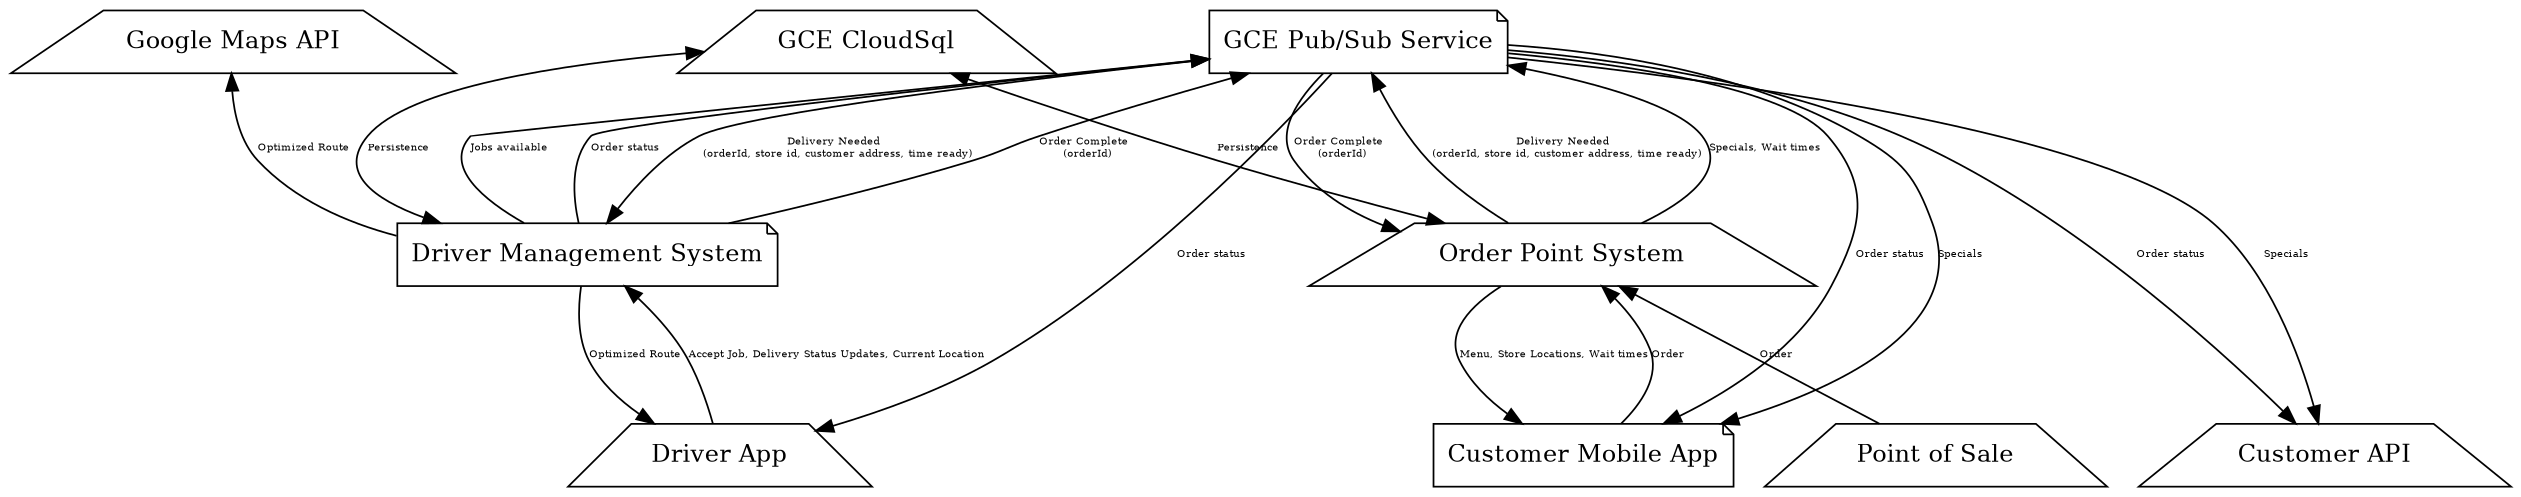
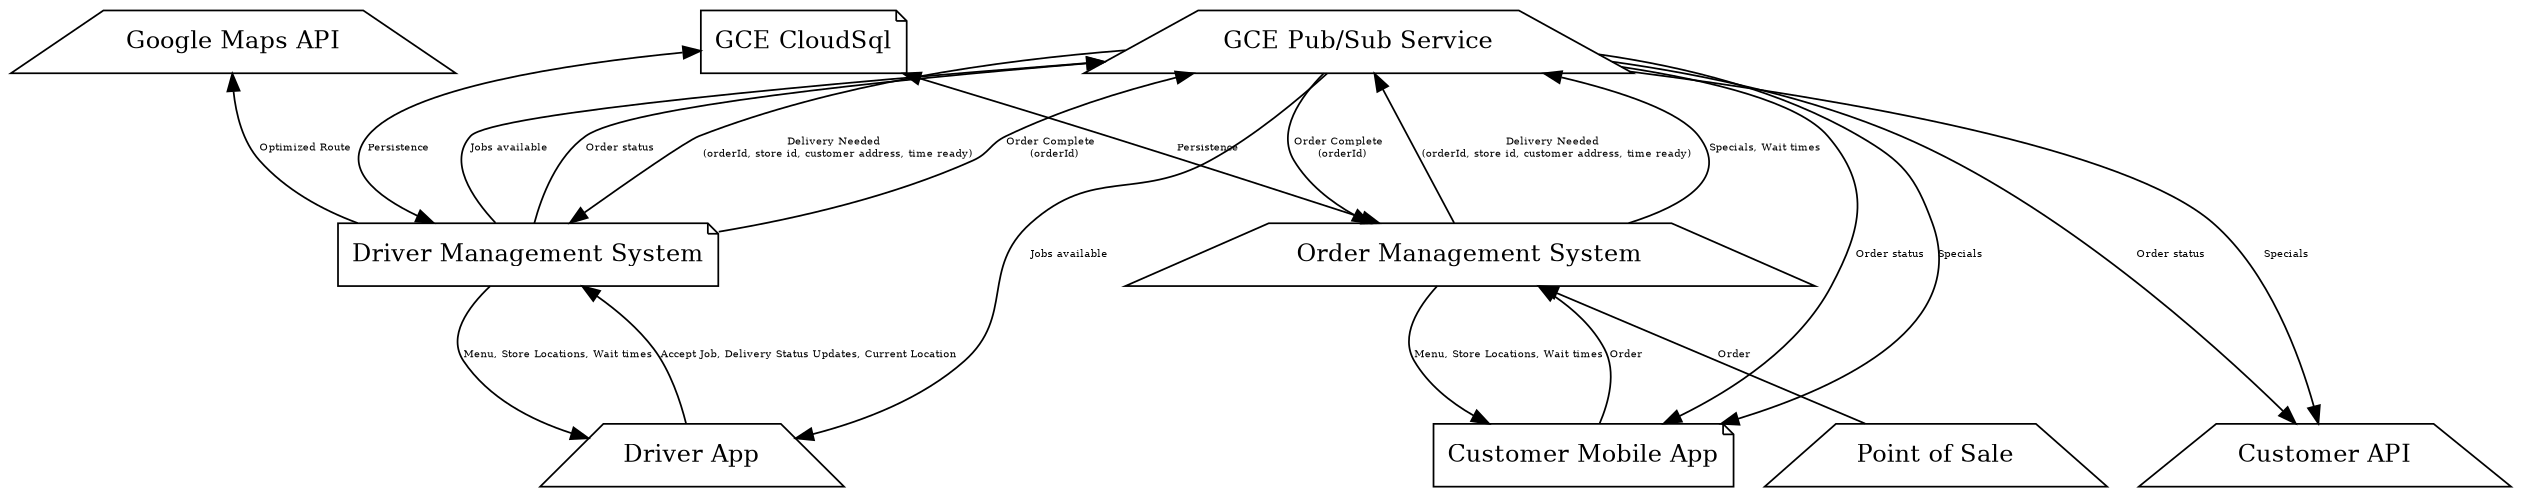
node "GCE CloudSql": shape trapezium -> note
node "GCE Pub/Sub Service": shape note -> trapezium
edge "GCE Pub/Sub Service" -> "Driver App": label "Order status" -> "Jobs available"
node "Order Point System": label "Order Point System" -> "Order Management System"
edge "Driver Management System" -> "Driver App": label "Optimized Route" -> "Menu, Store Locations, Wait times"
